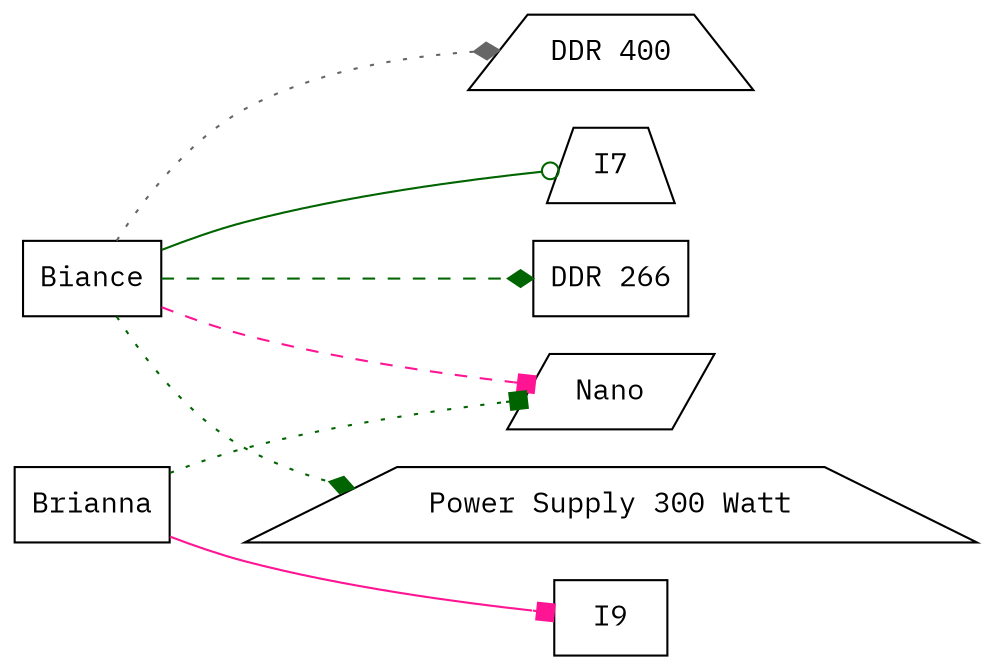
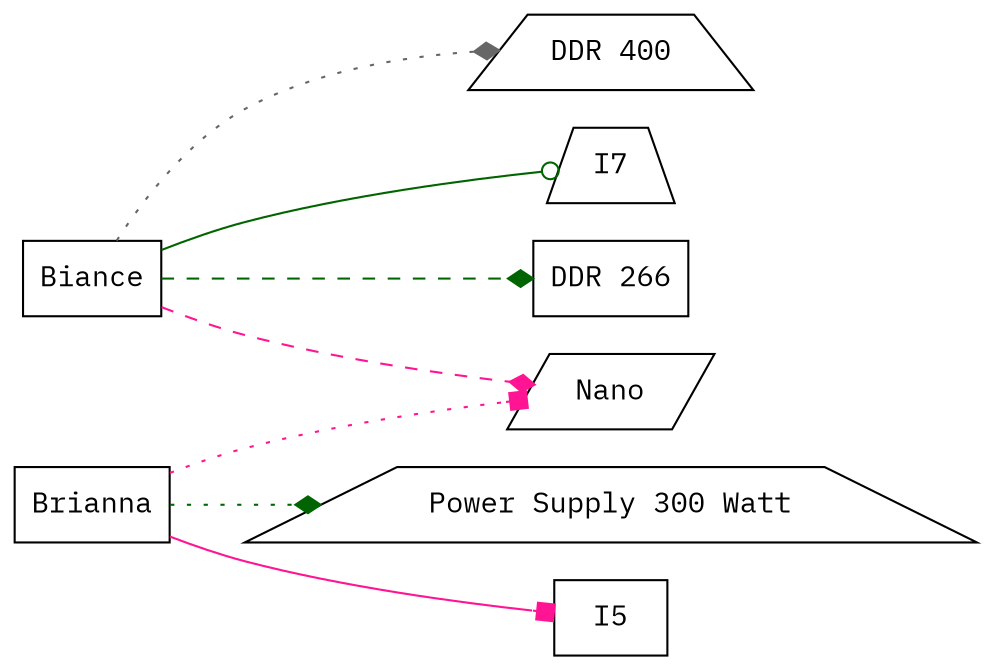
edge "Biance" -> "Nano": arrowhead box -> diamond
edge "Biance" -> "Power Supply 300 Watt": now "Brianna" -> "Power Supply 300 Watt"
edge "Brianna" -> "Nano": color darkgreen -> deeppink
node "I9": label "I9" -> "I5"
